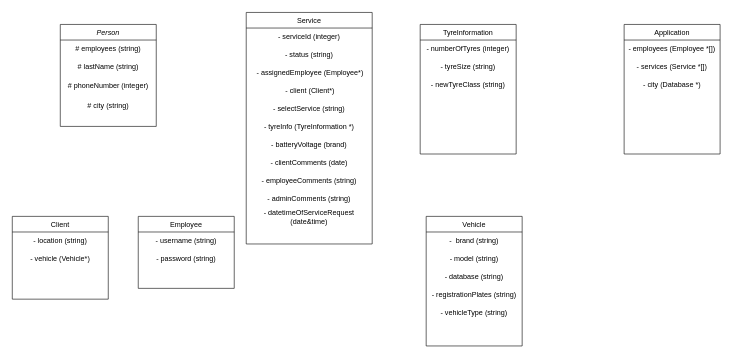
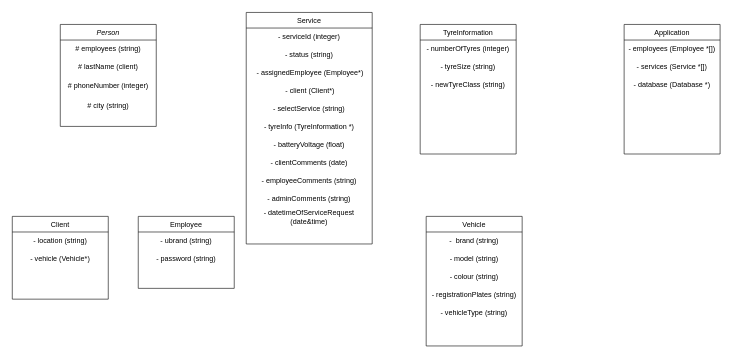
node "# lastName (string)": label "# lastName (string)" -> "# lastName (client)"
node "- city (Database *)": label "- city (Database *)" -> "- database (Database *)"
node "- batteryVoltage (brand)": label "- batteryVoltage (brand)" -> "- batteryVoltage (float)"
node "- username (string)": label "- username (string)" -> "- ubrand (string)"
node "- database (string)": label "- database (string)" -> "- colour (string)"
